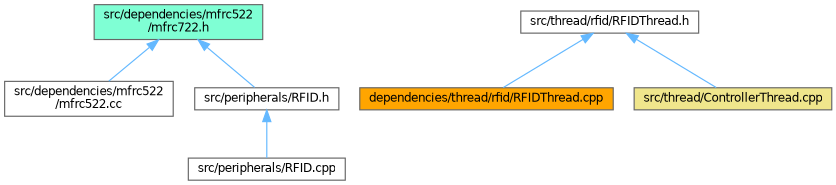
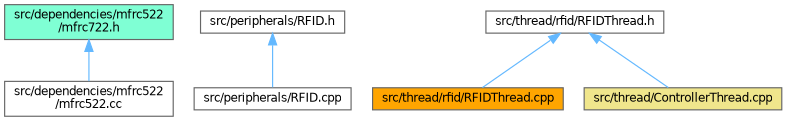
edge "src/peripherals/RFID.h" -> "src/dependencies/mfrc522 /mfrc722.h": removed
node "dependencies/thread/rfid/RFIDThread.cpp": label "dependencies/thread/rfid/RFIDThread.cpp" -> "src/thread/rfid/RFIDThread.cpp"
